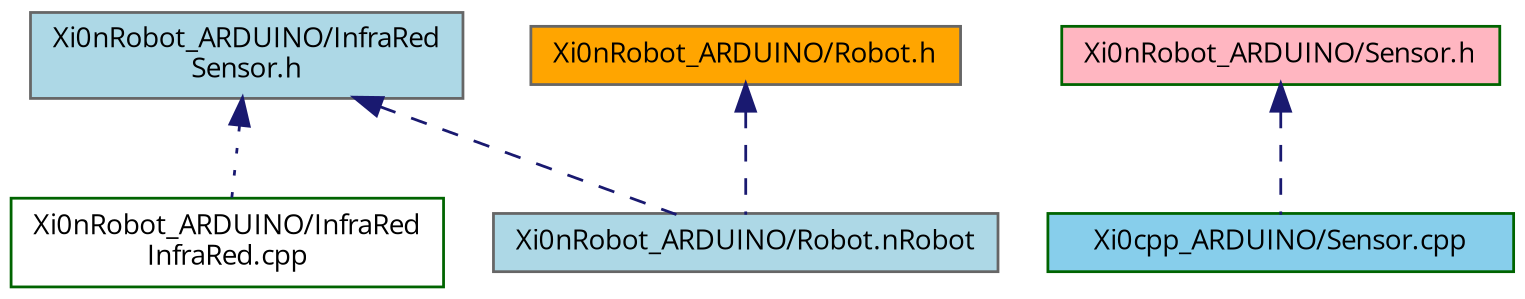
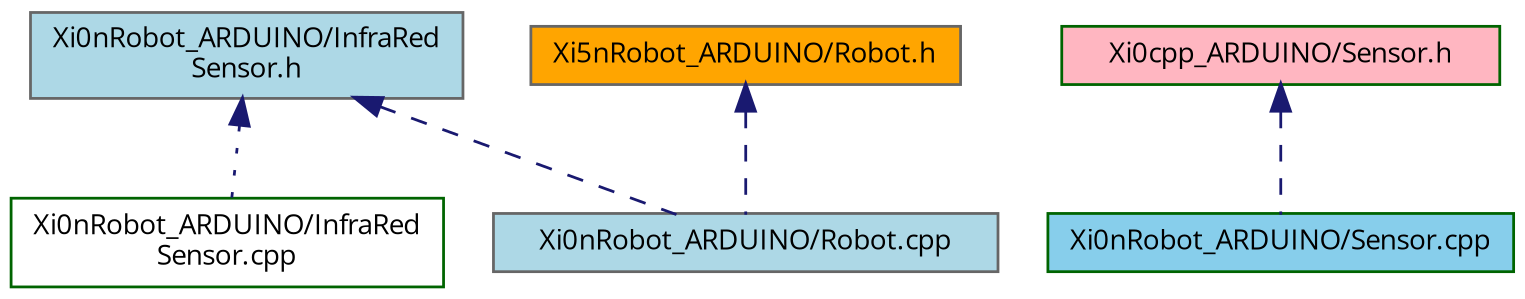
node "Xi0nRobot_ARDUINO/Robot.h": label "Xi0nRobot_ARDUINO/Robot.h" -> "Xi5nRobot_ARDUINO/Robot.h"
node "Xi0nRobot_ARDUINO/Sensor.h": label "Xi0nRobot_ARDUINO/Sensor.h" -> "Xi0cpp_ARDUINO/Sensor.h"
node "Xi0nRobot_ARDUINO/InfraRed InfraRed.cpp": label "Xi0nRobot_ARDUINO/InfraRed InfraRed.cpp" -> "Xi0nRobot_ARDUINO/InfraRed Sensor.cpp"
node "Xi0nRobot_ARDUINO/Robot.nRobot": label "Xi0nRobot_ARDUINO/Robot.nRobot" -> "Xi0nRobot_ARDUINO/Robot.cpp"
node "Xi0cpp_ARDUINO/Sensor.cpp": label "Xi0cpp_ARDUINO/Sensor.cpp" -> "Xi0nRobot_ARDUINO/Sensor.cpp"
